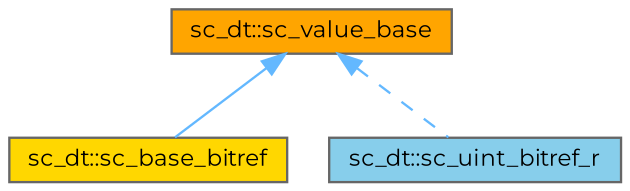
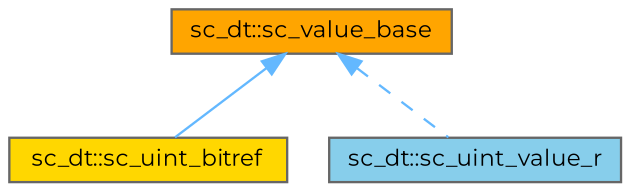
node "sc_dt::sc_base_bitref": label "sc_dt::sc_base_bitref" -> "sc_dt::sc_uint_bitref"
node "sc_dt::sc_uint_bitref_r": label "sc_dt::sc_uint_bitref_r" -> "sc_dt::sc_uint_value_r"
